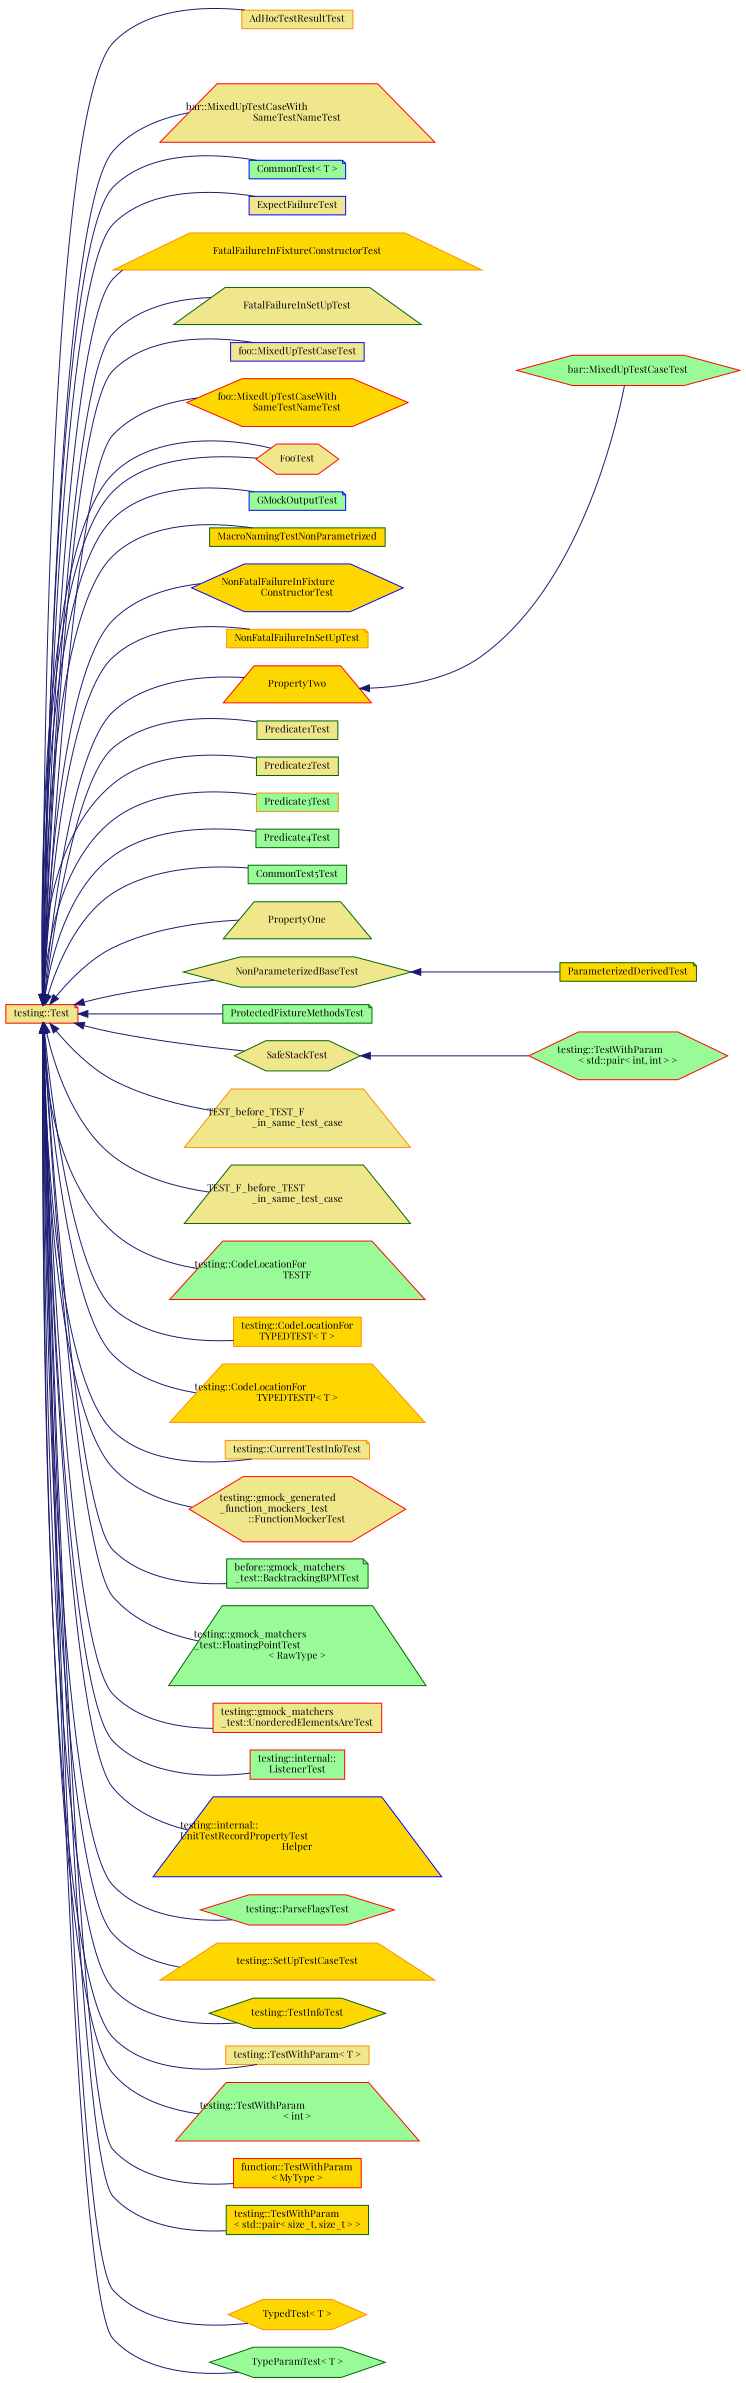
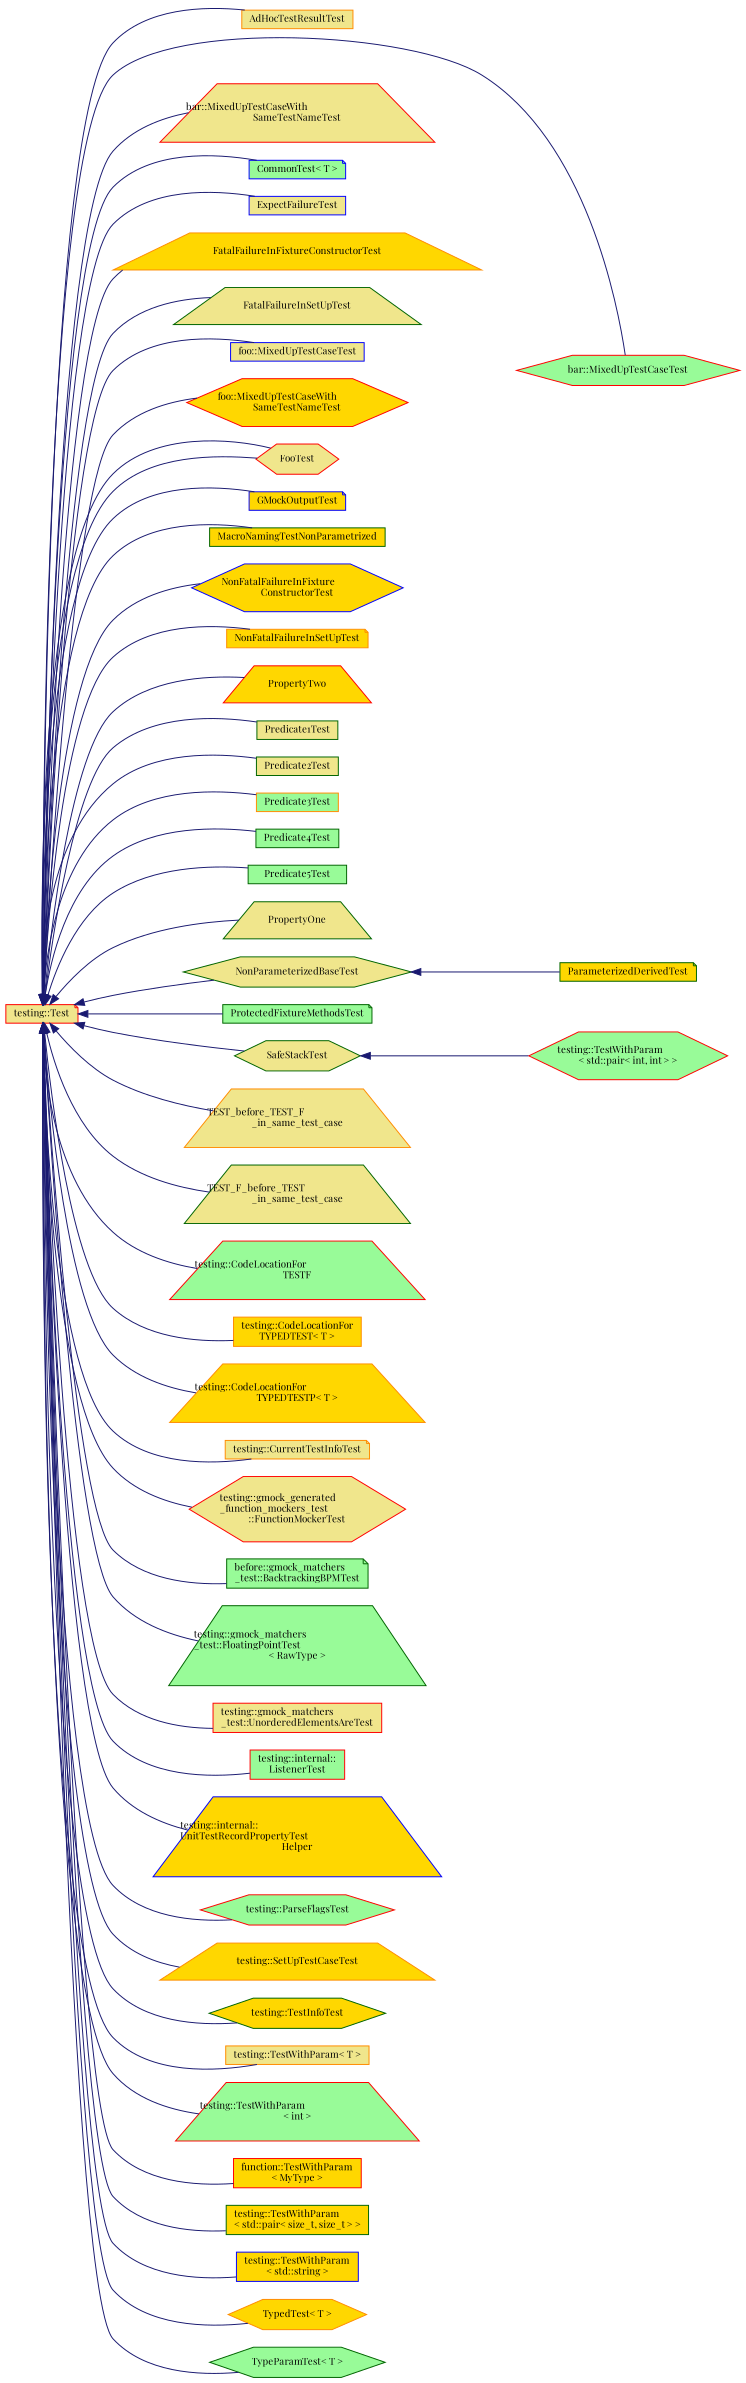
node "GMockOutputTest": fillcolor palegreen -> gold
edge "bar::MixedUpTestCaseTest" -> "PropertyTwo": now "bar::MixedUpTestCaseTest" -> "testing::Test"
node "CommonTest5Test": label "CommonTest5Test" -> "Predicate5Test"
node "testing::TestWithParam < std::string >": added
